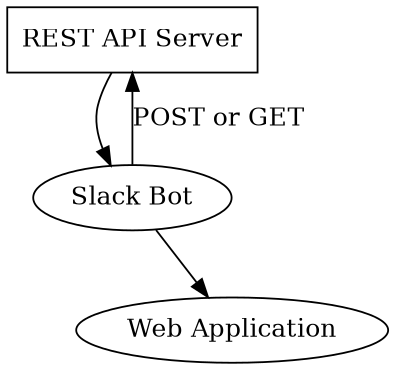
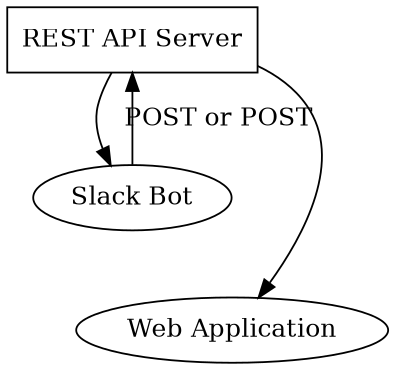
edge "Slack Bot" -> "REST API Server": label "POST or GET" -> "POST or POST"
edge "Slack Bot" -> "Web Application": now "REST API Server" -> "Web Application"
